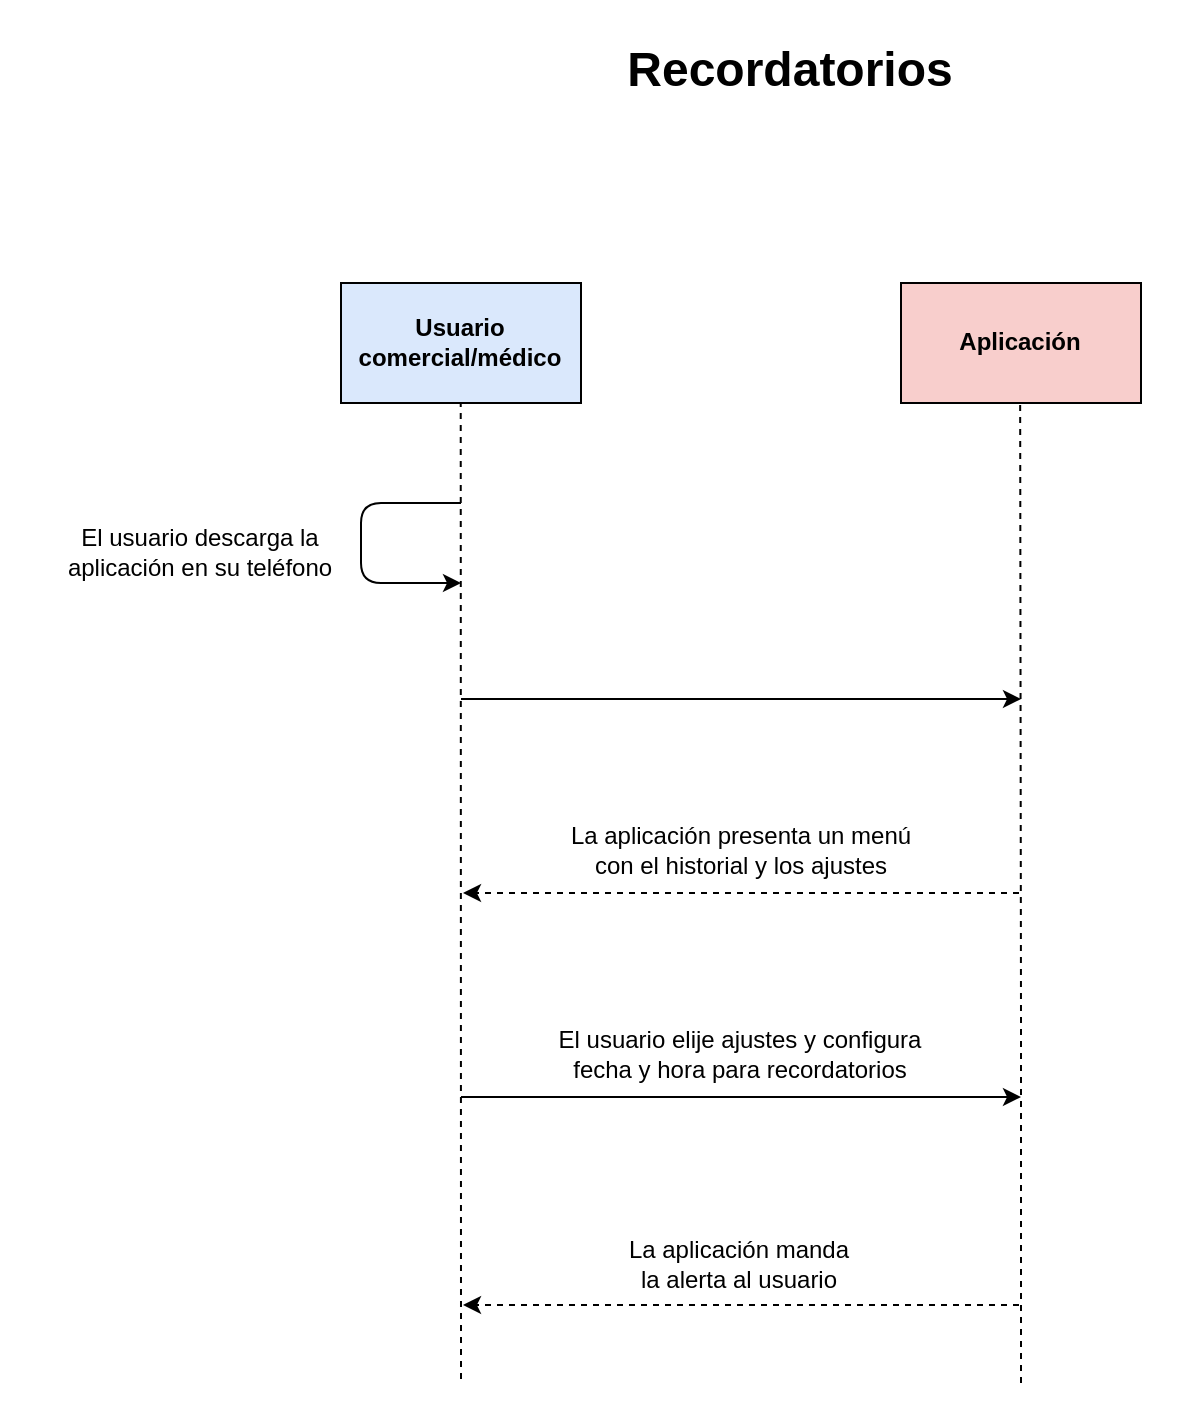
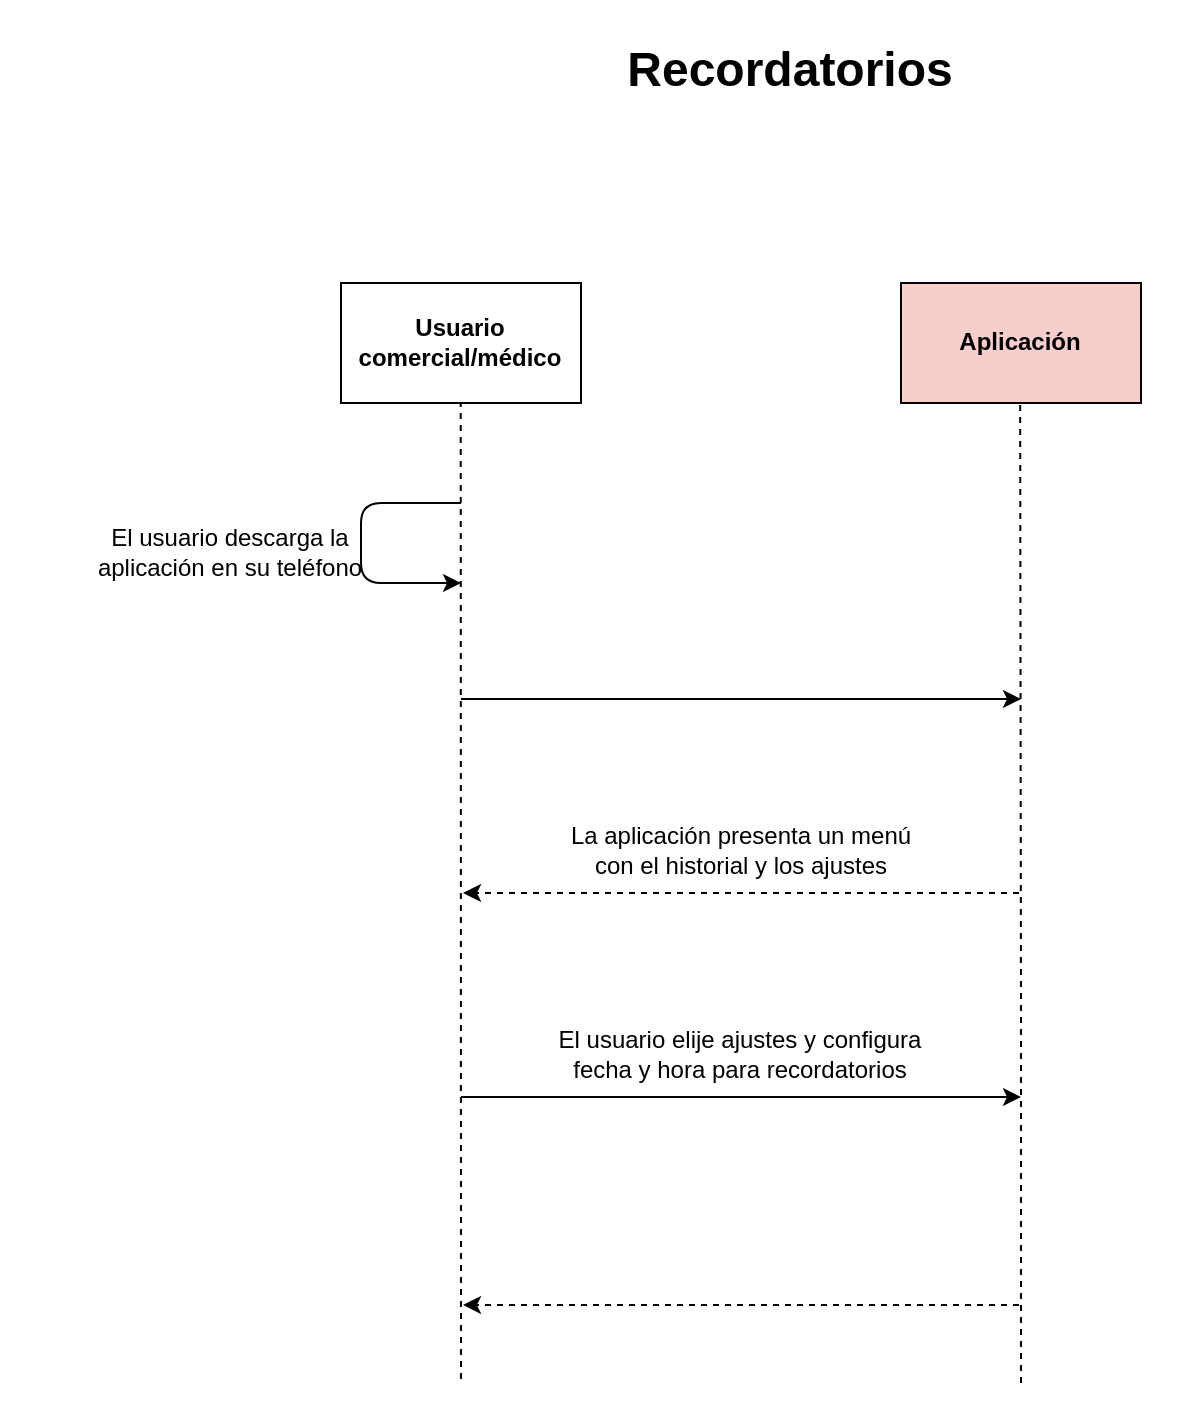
node "Usuario comercial/médico": fillcolor #dae8fc -> #ffffff
node "El usuario descarga la aplicación en su teléfono": moved (201, 553) -> (231, 553)
node "La aplicación manda la alerta al usuario": removed
